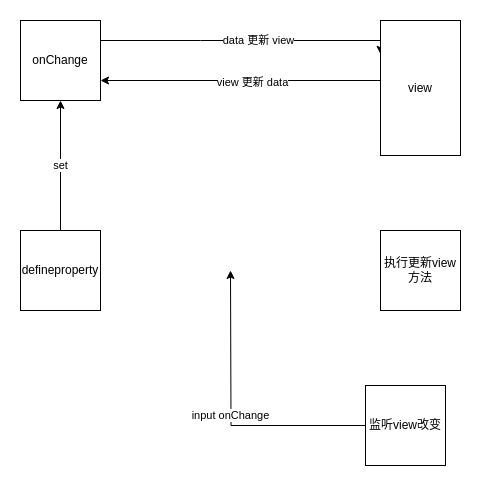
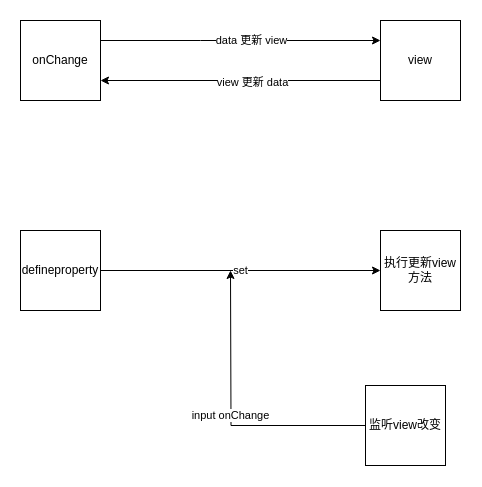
node "view": size 80x135 -> 80x80
edge "defineproperty" -> "onChange": now "defineproperty" -> "执行更新view方法"
